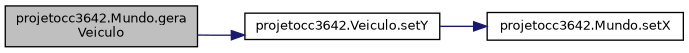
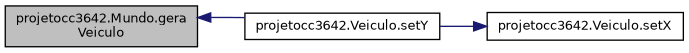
node "projetocc3642.Mundo.setX": label "projetocc3642.Mundo.setX" -> "projetocc3642.Veiculo.setX"
edge "projetocc3642.Mundo.gera Veiculo" -> "projetocc3642.Veiculo.setY": reversed
